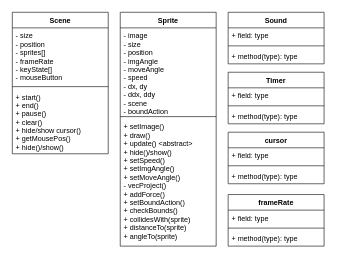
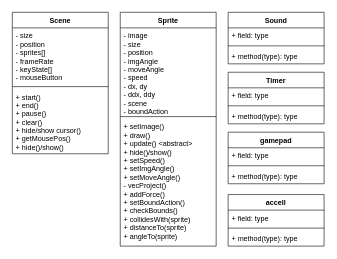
node "cursor": label "cursor" -> "gamepad"
node "frameRate": label "frameRate" -> "accell"
